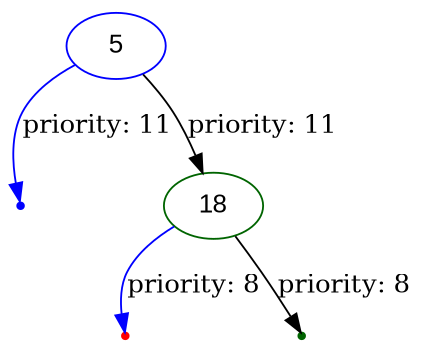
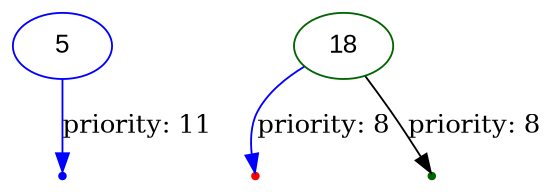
edge "5" -> "18": removed, label "priority: 11"
